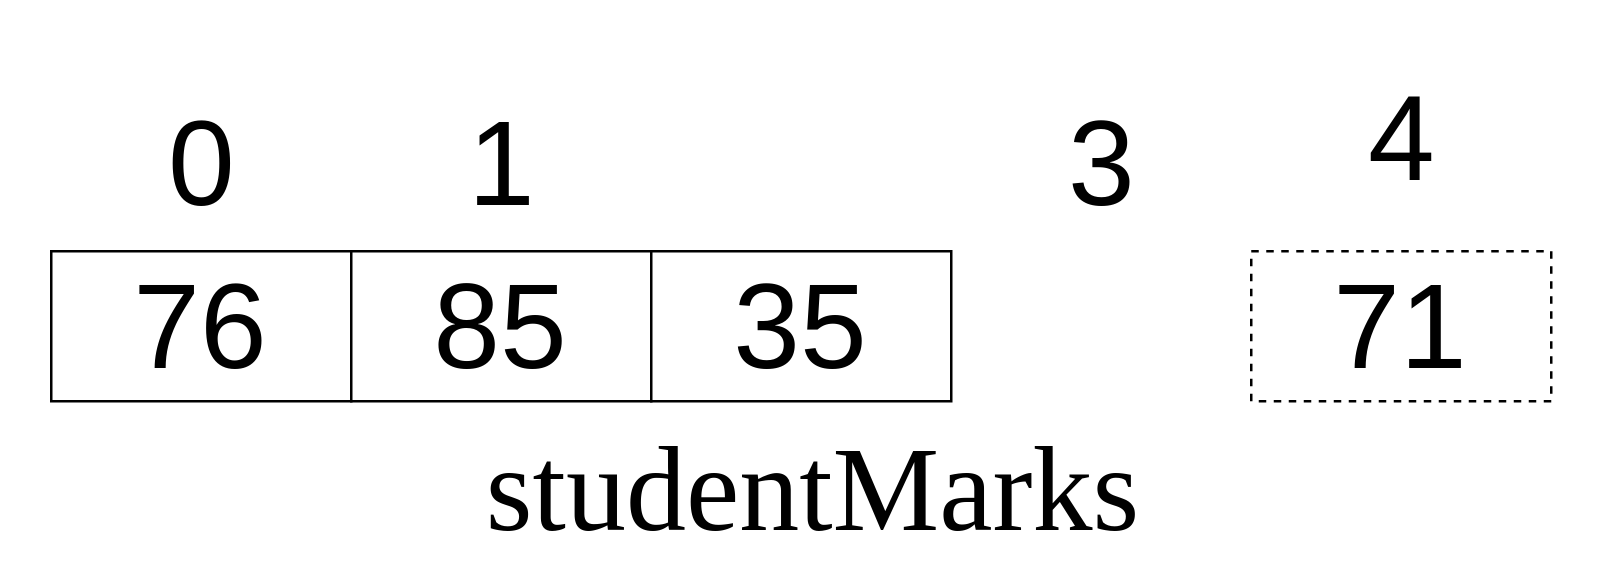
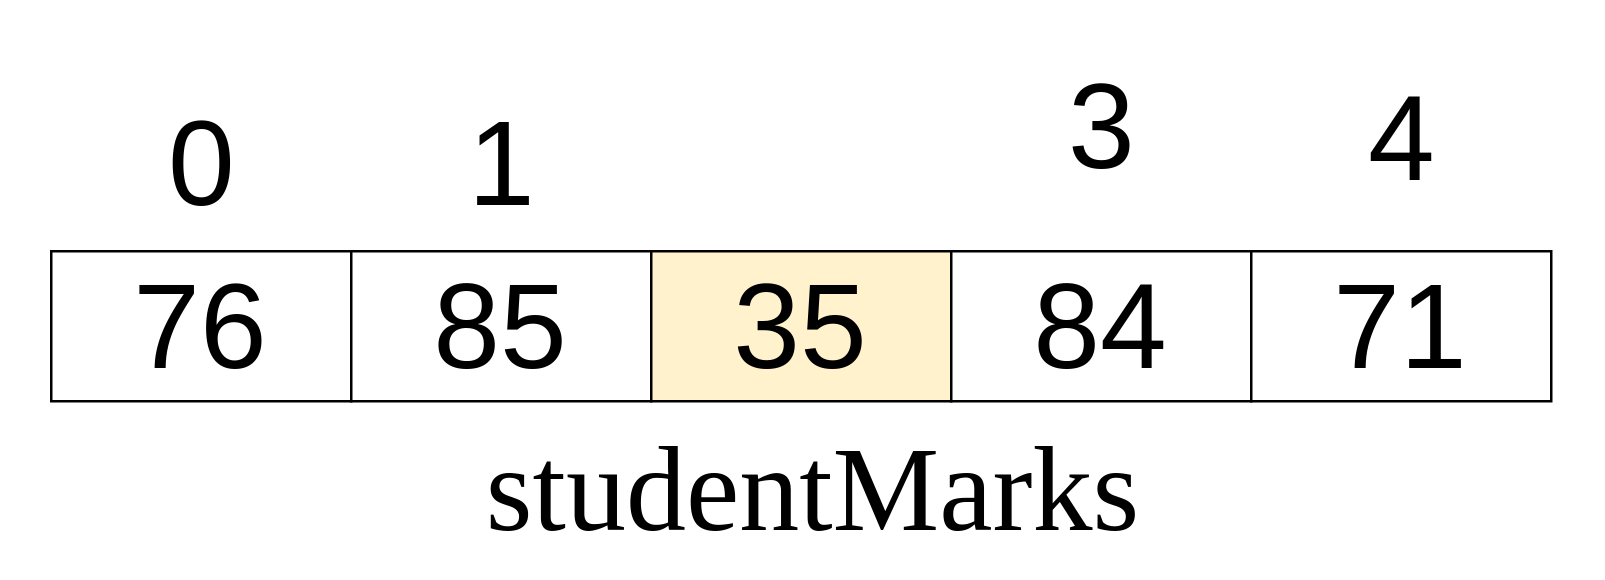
node "3": moved (1101, 164) -> (1101, 126)
node "35": fillcolor #ffffff -> #fff2cc
node "84": added
node "71": style dashed -> solid
